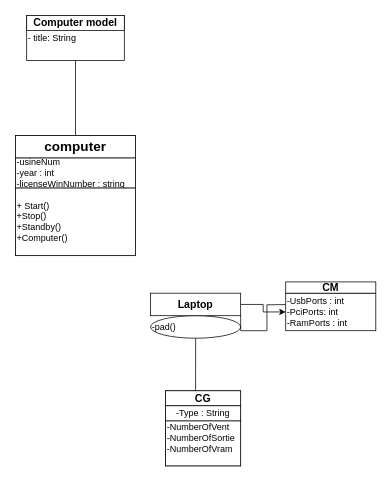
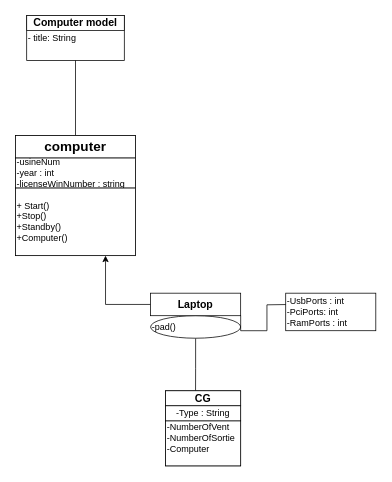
node "CM": removed
edge "Laptop" -> "-UsbPorts : int -PciPorts: int -RamPorts : int": now "Laptop" -> "+ Start() +Stop() +Standby() +Computer()"
node "-NumberOfVent -NumberOfSortie -NumberOfVram": label "-NumberOfVent -NumberOfSortie -NumberOfVram" -> "-NumberOfVent -NumberOfSortie -Computer"
